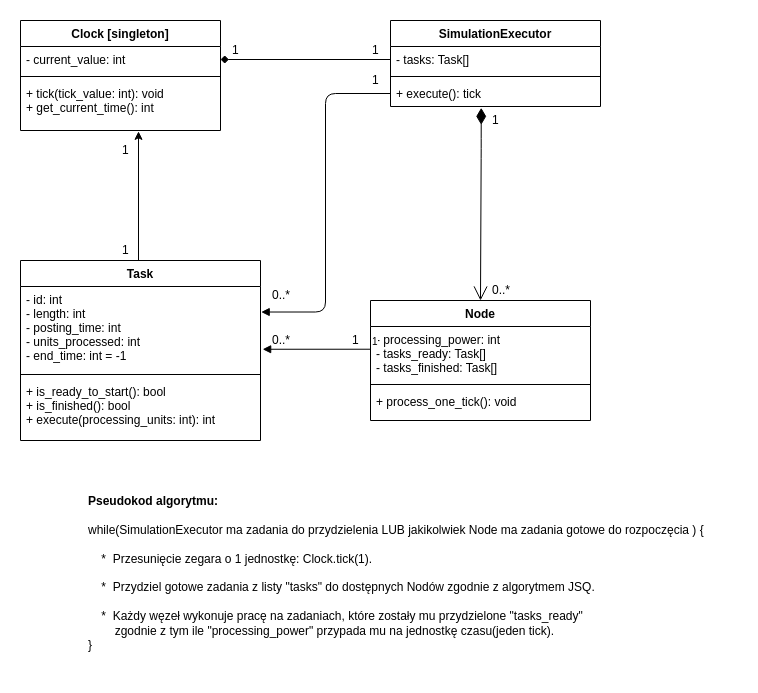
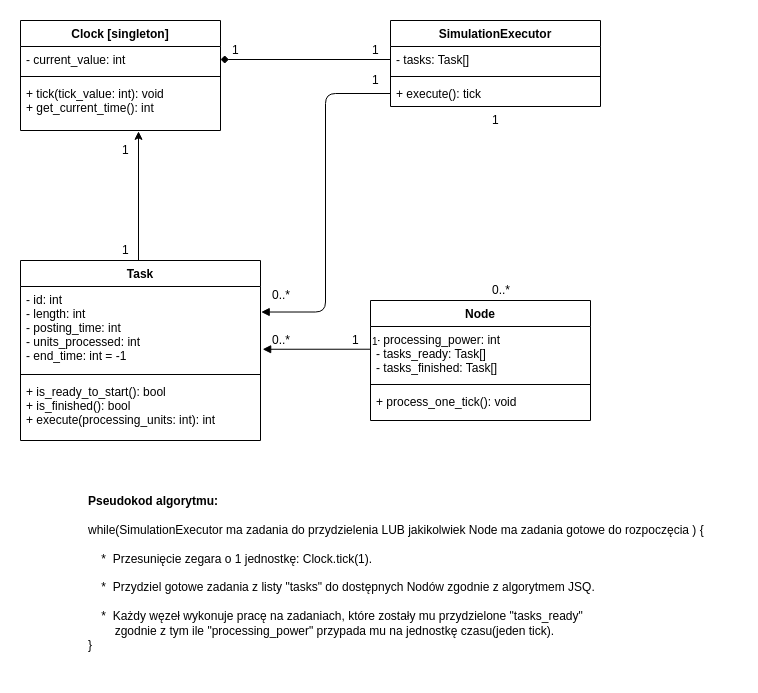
edge "+ execute(): tick" -- "Node": removed
